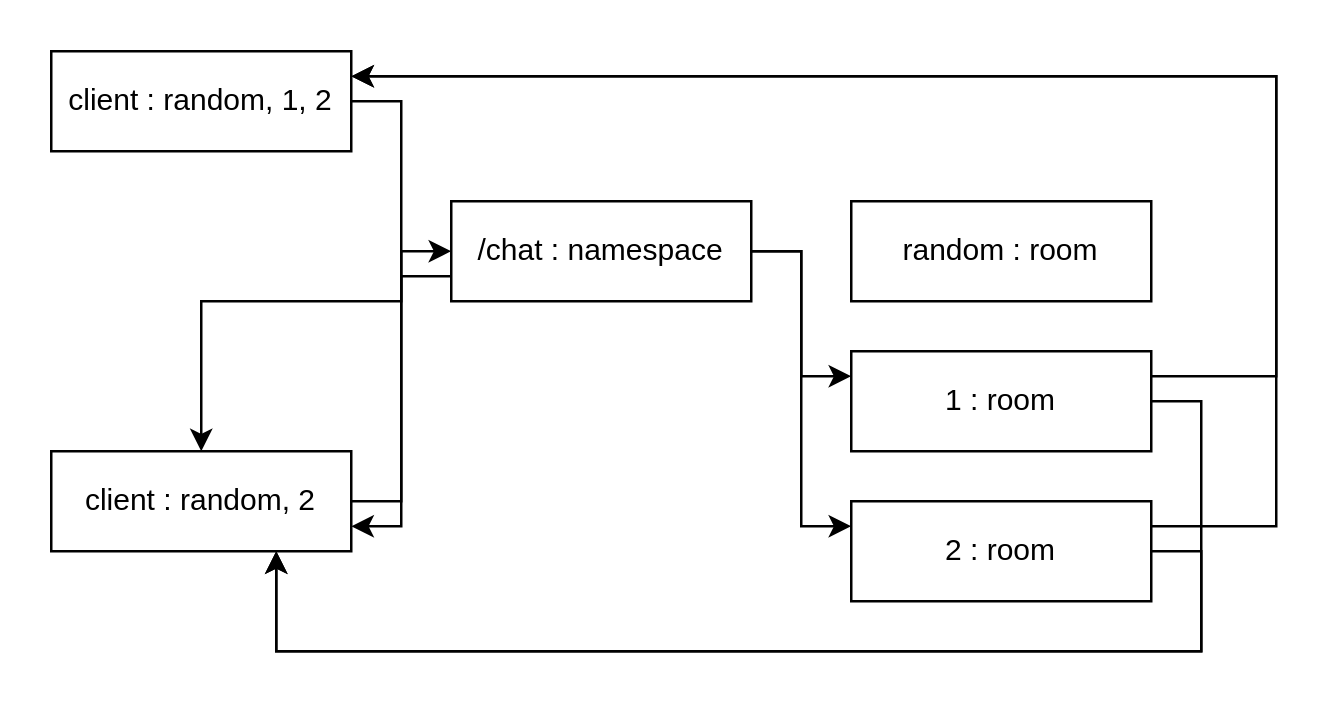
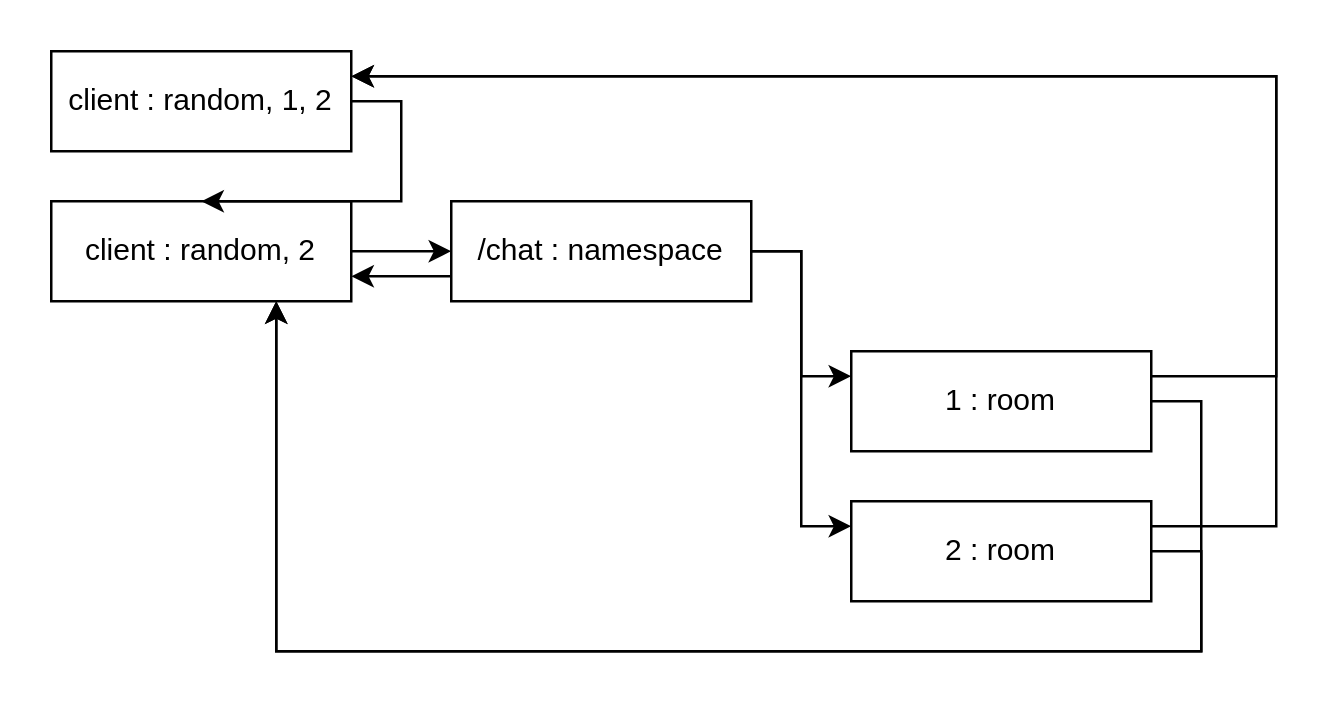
node "random : room": removed
node "client : random, 2": moved (201, 501) -> (201, 251)
